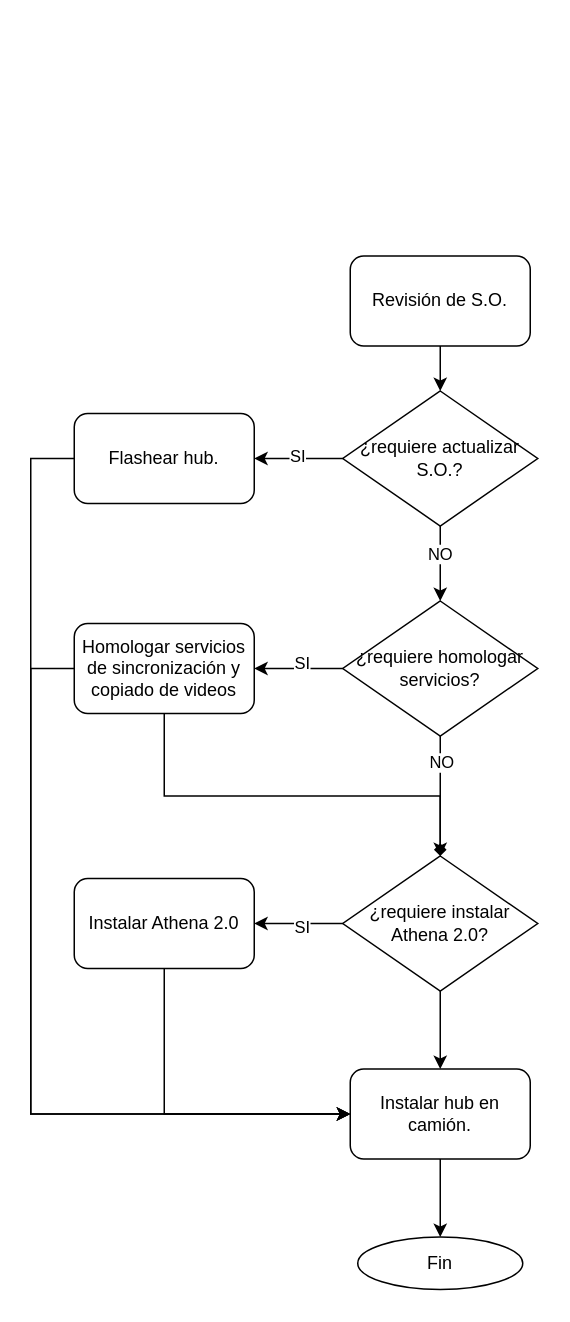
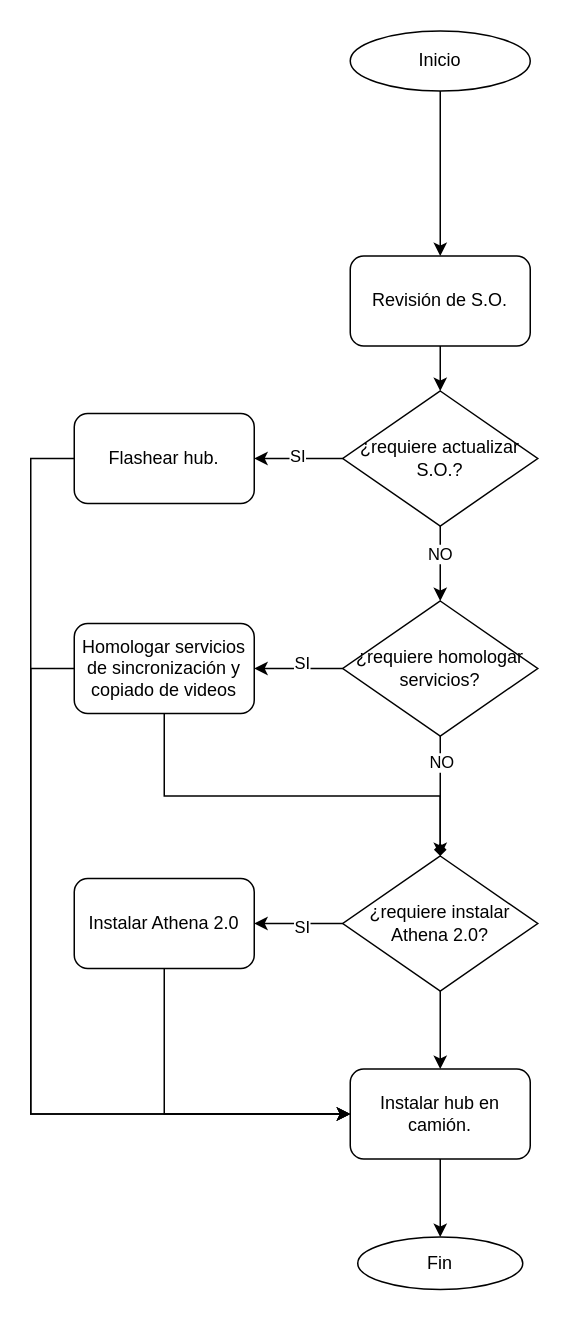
node "Inicio": added
edge "Inicio" -> "Revisión de S.O.": added
